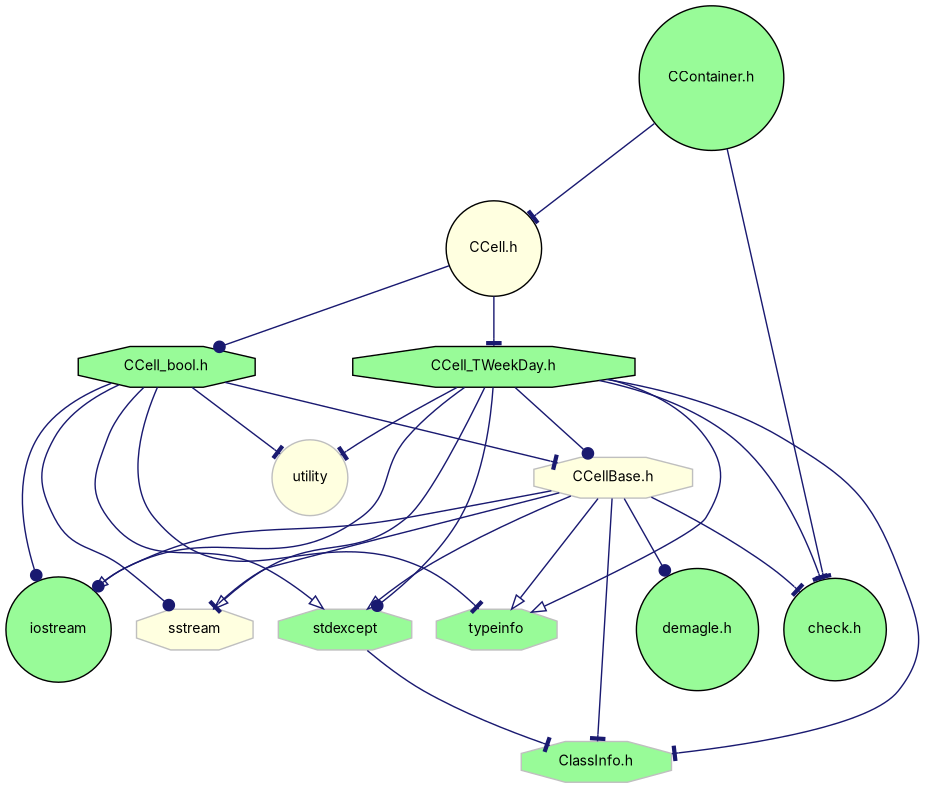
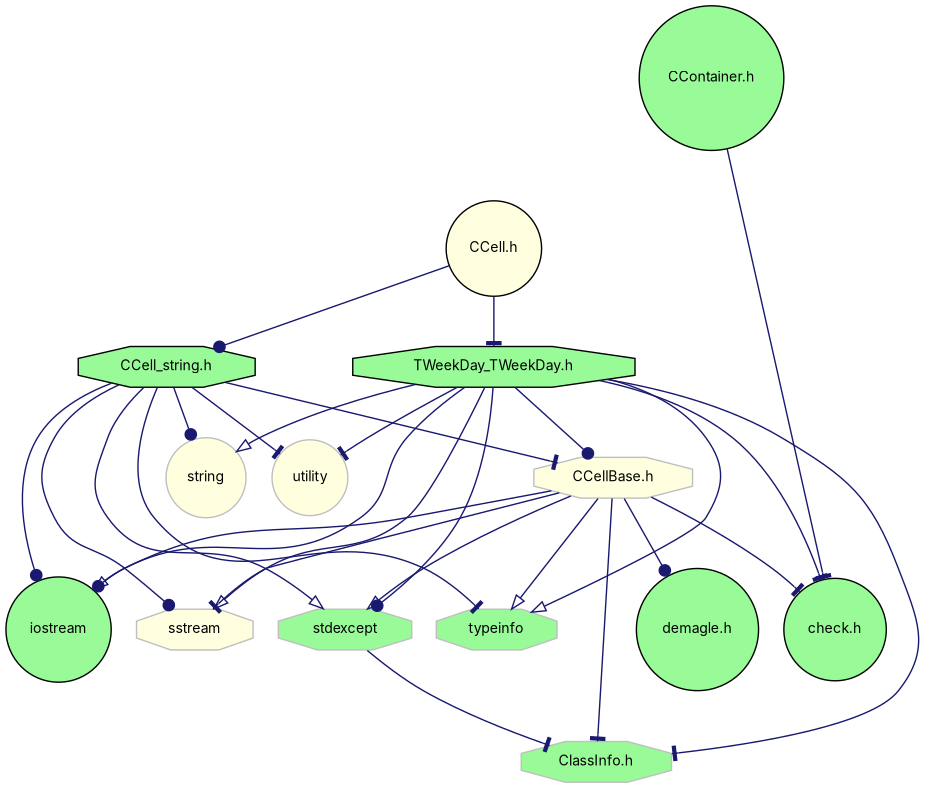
edge "CContainer.h" -> "CCell.h": removed
node "CCell_bool.h": label "CCell_bool.h" -> "CCell_string.h"
node "CCell_TWeekDay.h": label "CCell_TWeekDay.h" -> "TWeekDay_TWeekDay.h"
node "string": added
